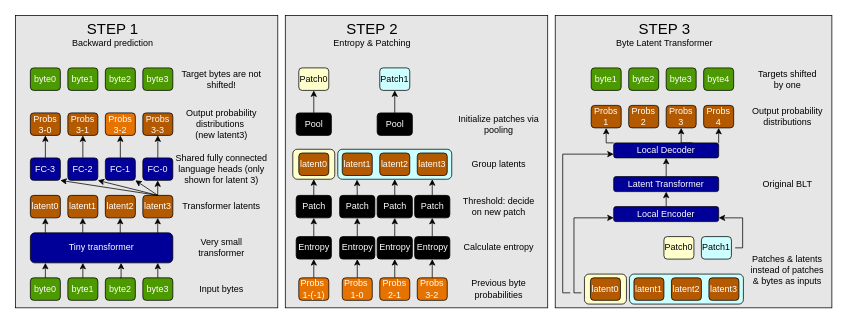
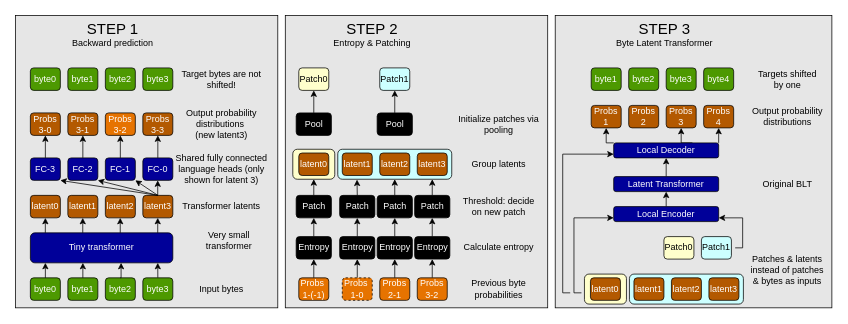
node "Very small transformer": moved (222, 248) -> (229, 240)
node "Probs 1-0": style solid -> dashed
